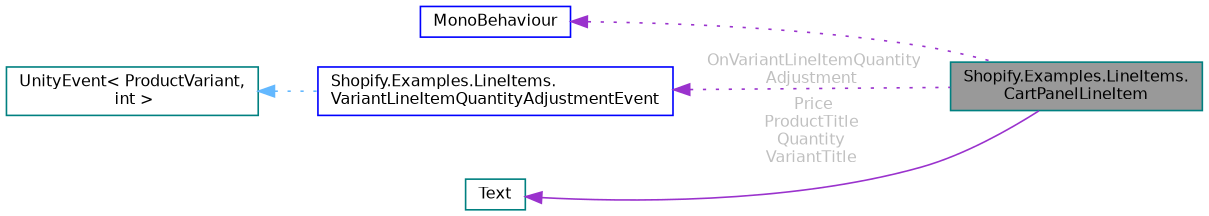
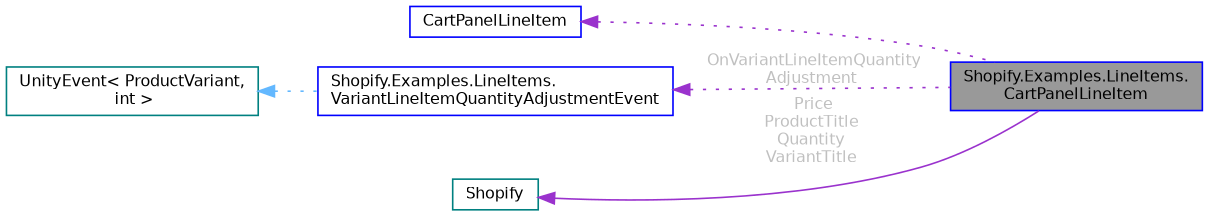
node "MonoBehaviour": label "MonoBehaviour" -> "CartPanelLineItem"
node "Shopify.Examples.LineItems. CartPanelLineItem": color teal -> blue
node "Text": label "Text" -> "Shopify"
